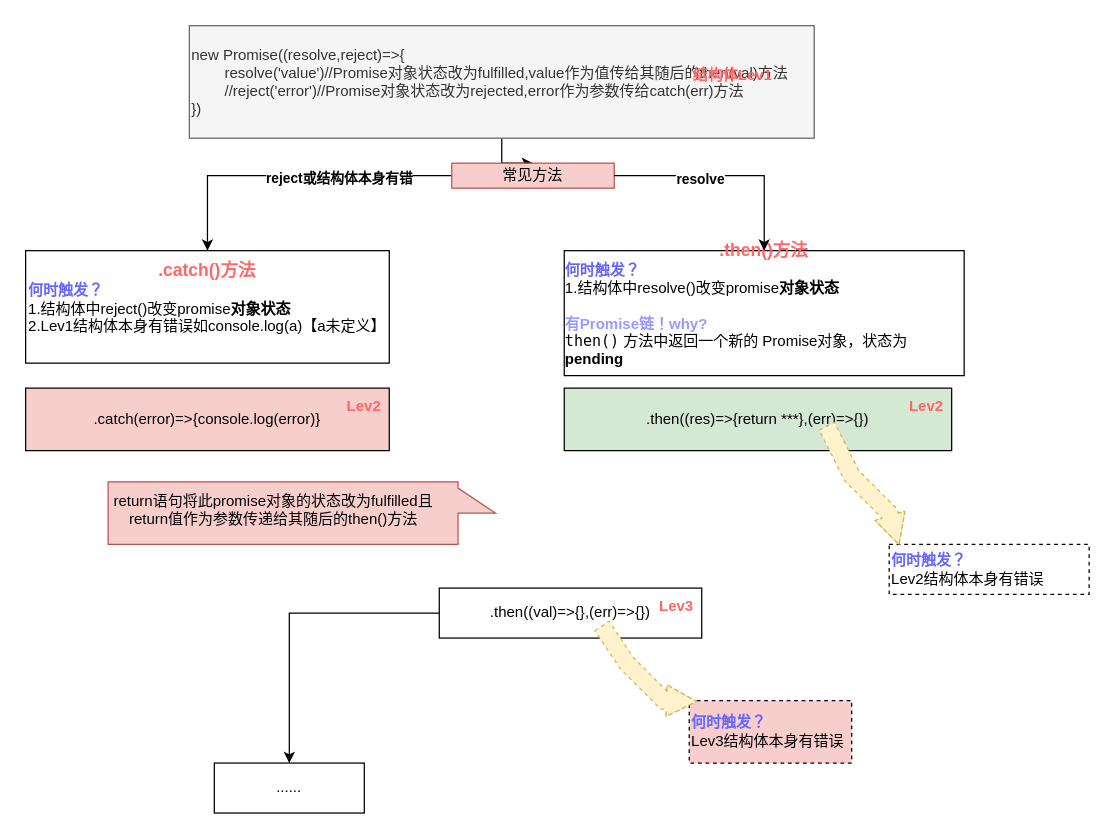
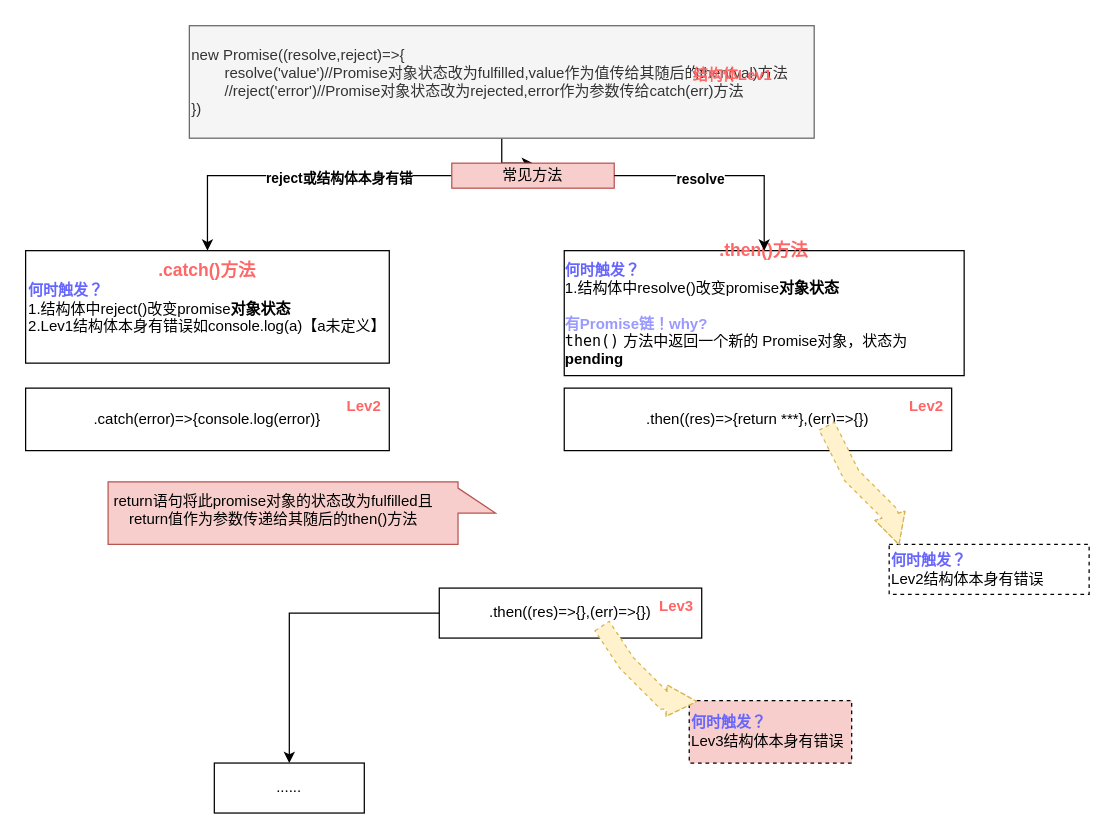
node ".catch(error)=>{console.log(error)}": fillcolor #f8cecc -> #ffffff
node ".then((res)=>{return ***},(err)=>{})": fillcolor #d5e8d4 -> #ffffff
node ".then((val)=>{},(err)=>{})": label ".then((val)=>{},(err)=>{})" -> ".then((res)=>{},(err)=>{})"
